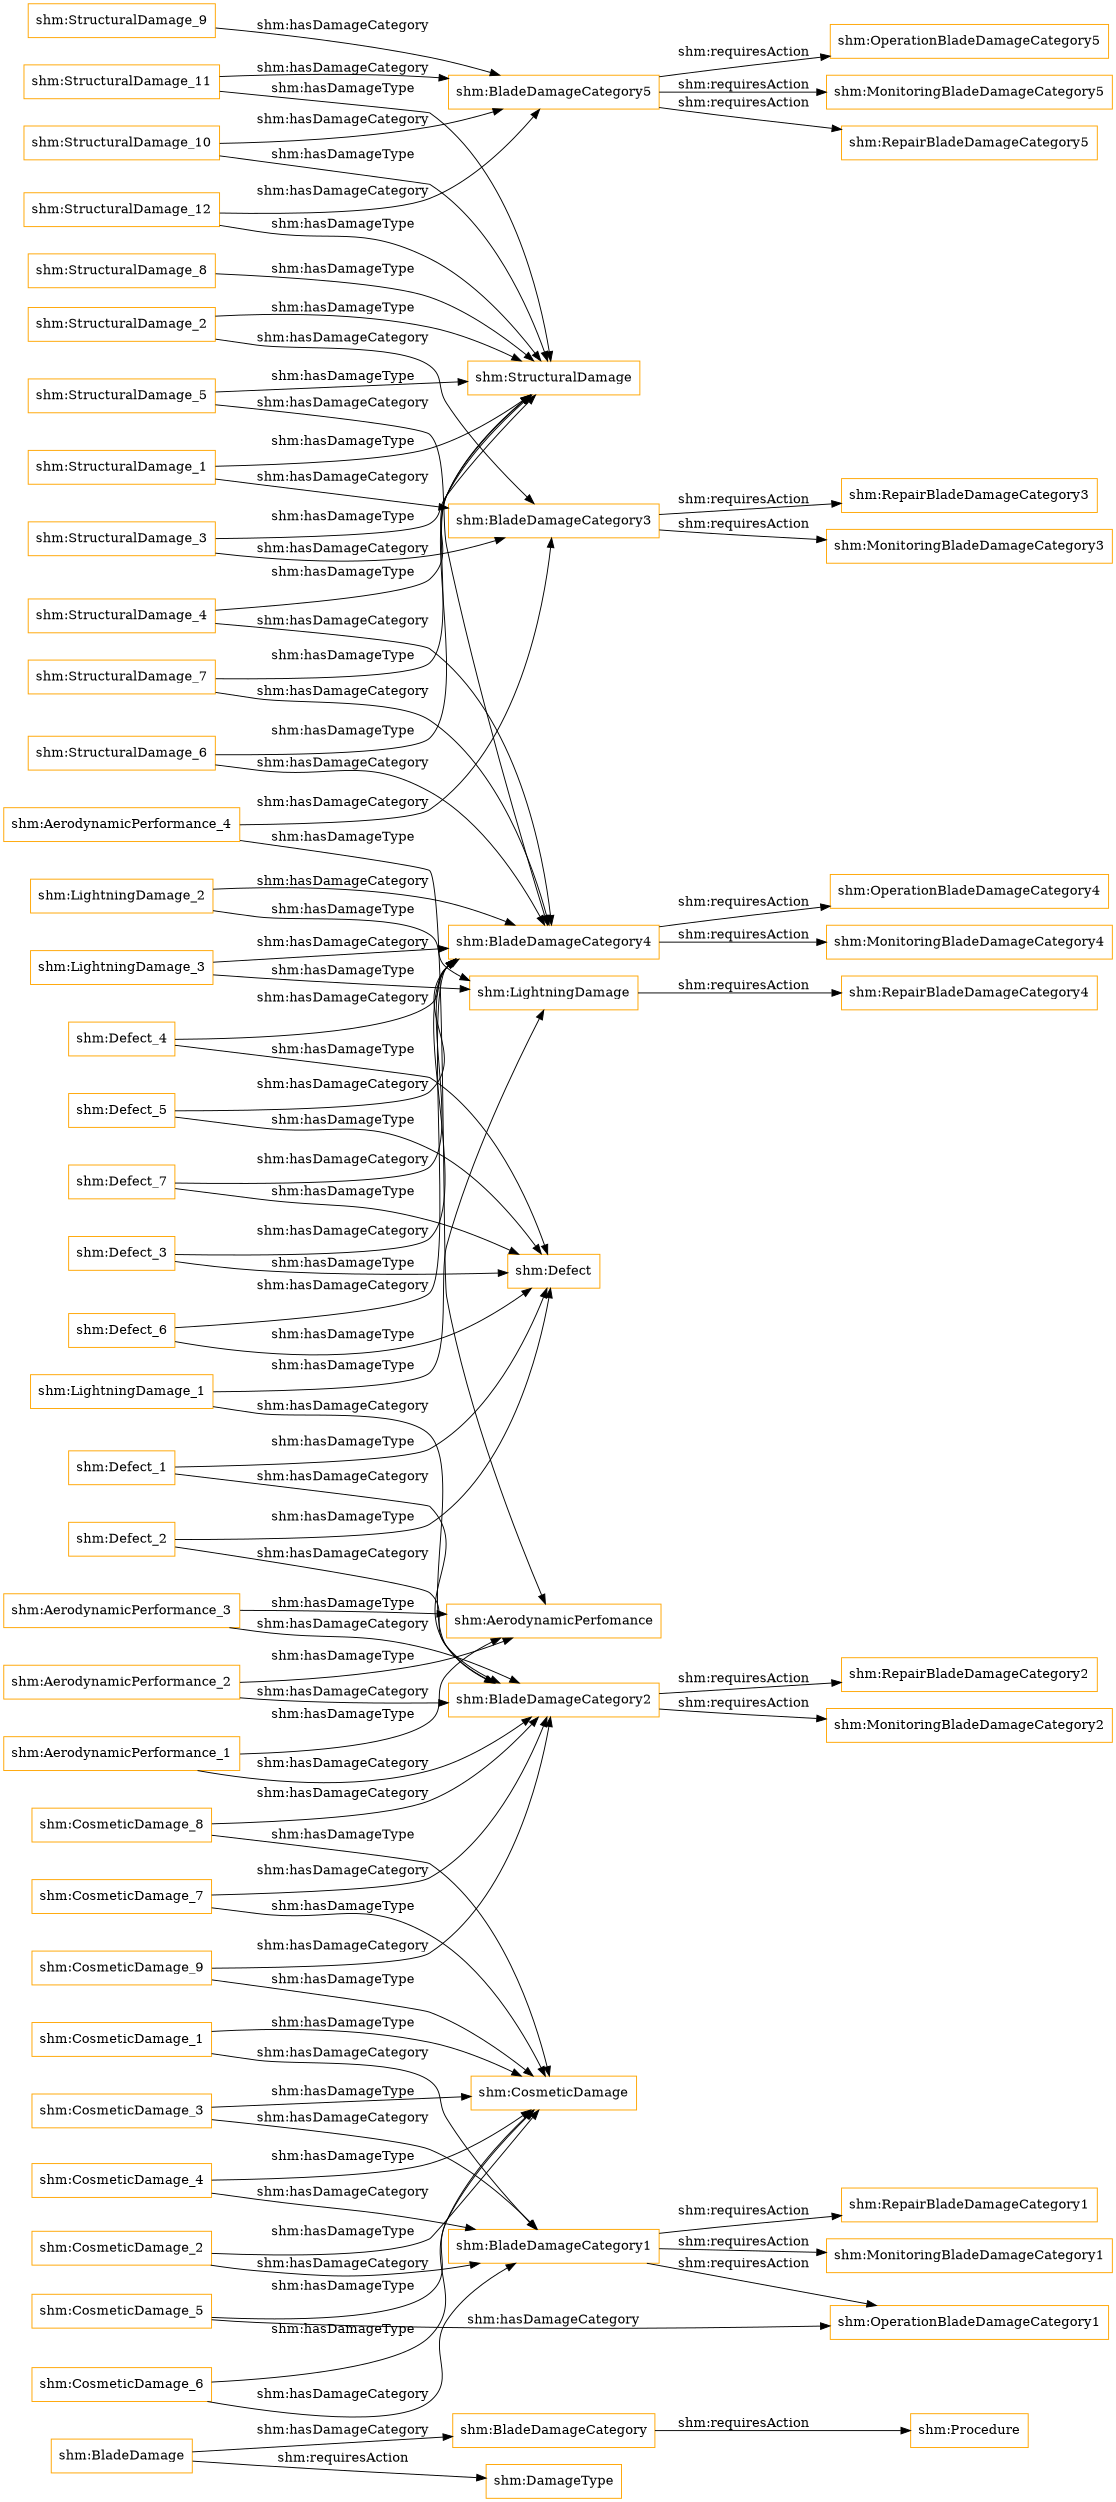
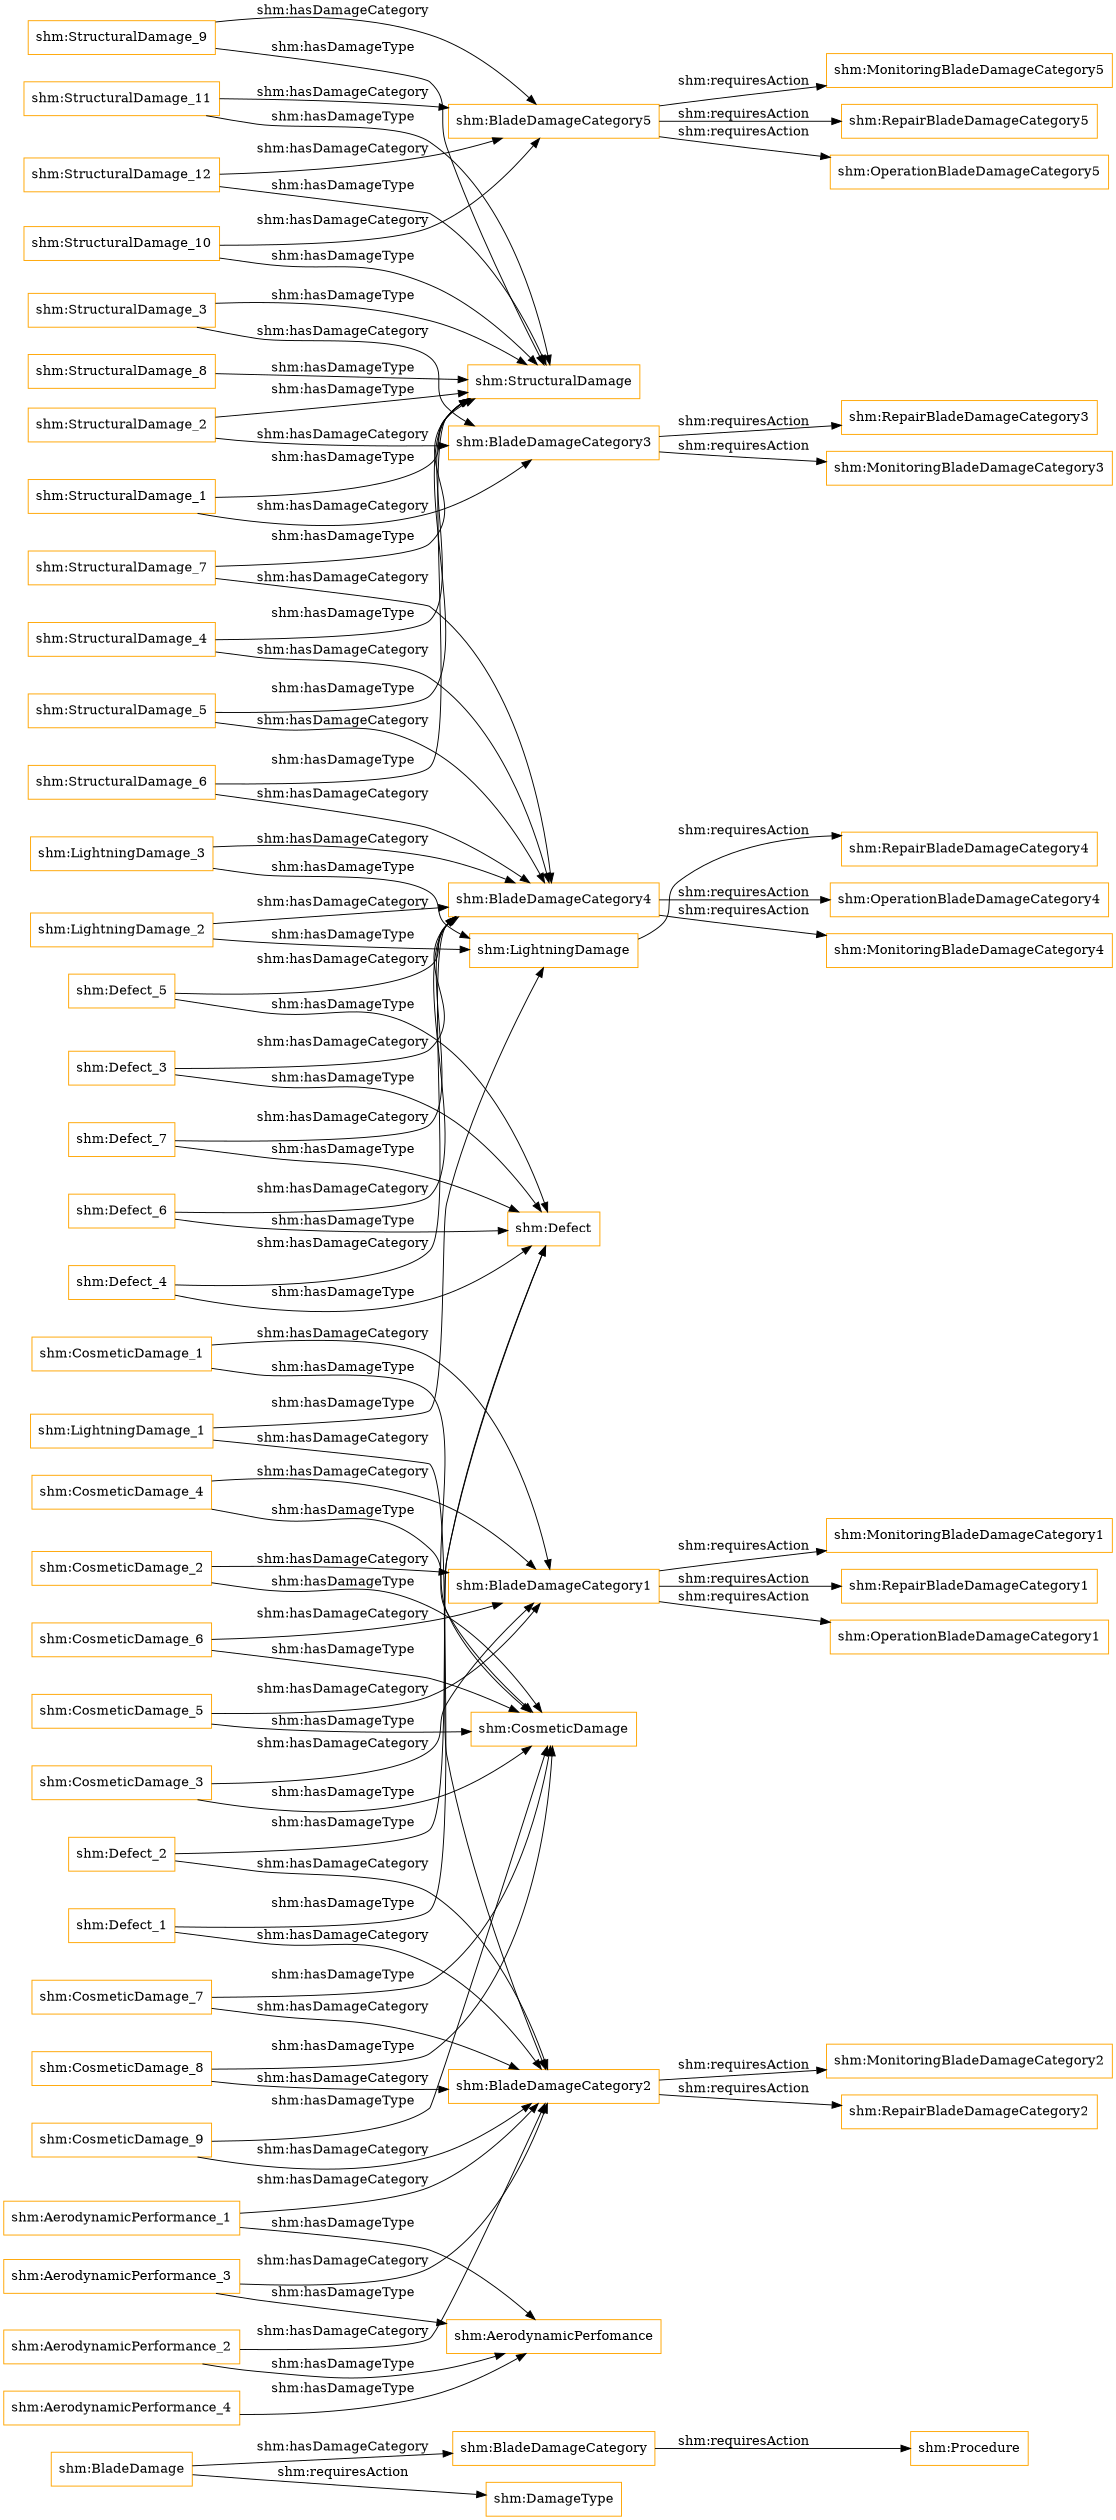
edge "shm:StructuralDamage_9" -> "shm:StructuralDamage": added, label "shm:hasDamageType"
edge "shm:AerodynamicPerformance_4" -> "shm:BladeDamageCategory3": removed, label "shm:hasDamageCategory"
edge "shm:CosmeticDamage_5" -> "shm:OperationBladeDamageCategory1": now "shm:CosmeticDamage_5" -> "shm:BladeDamageCategory1"
